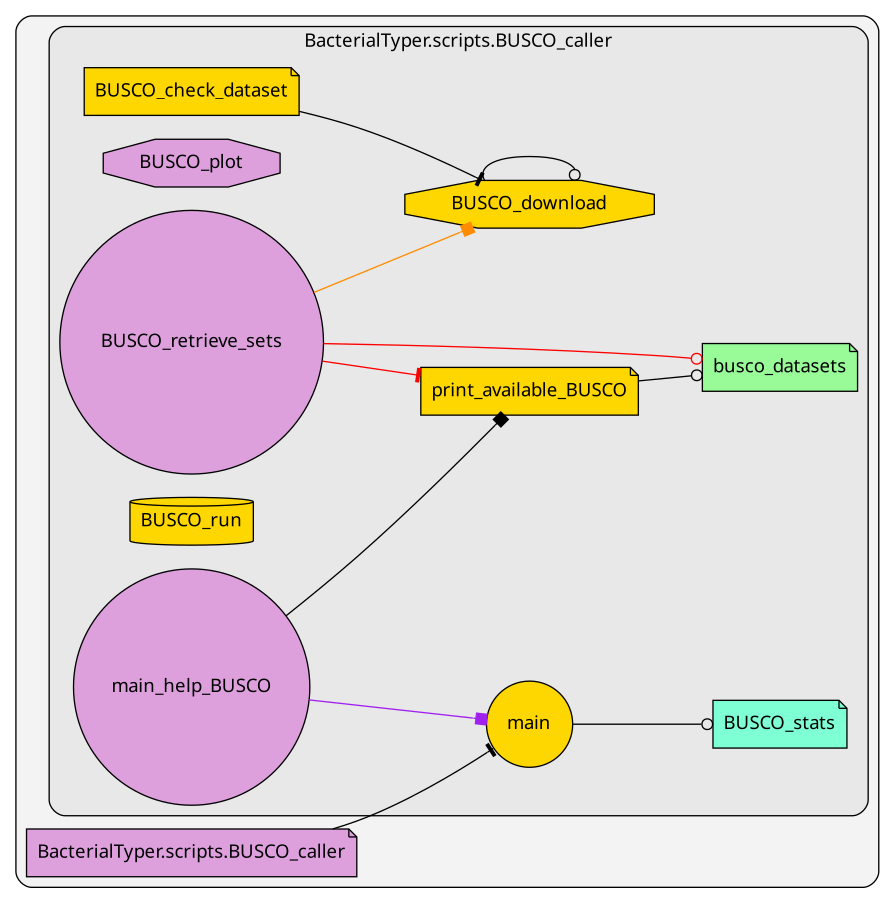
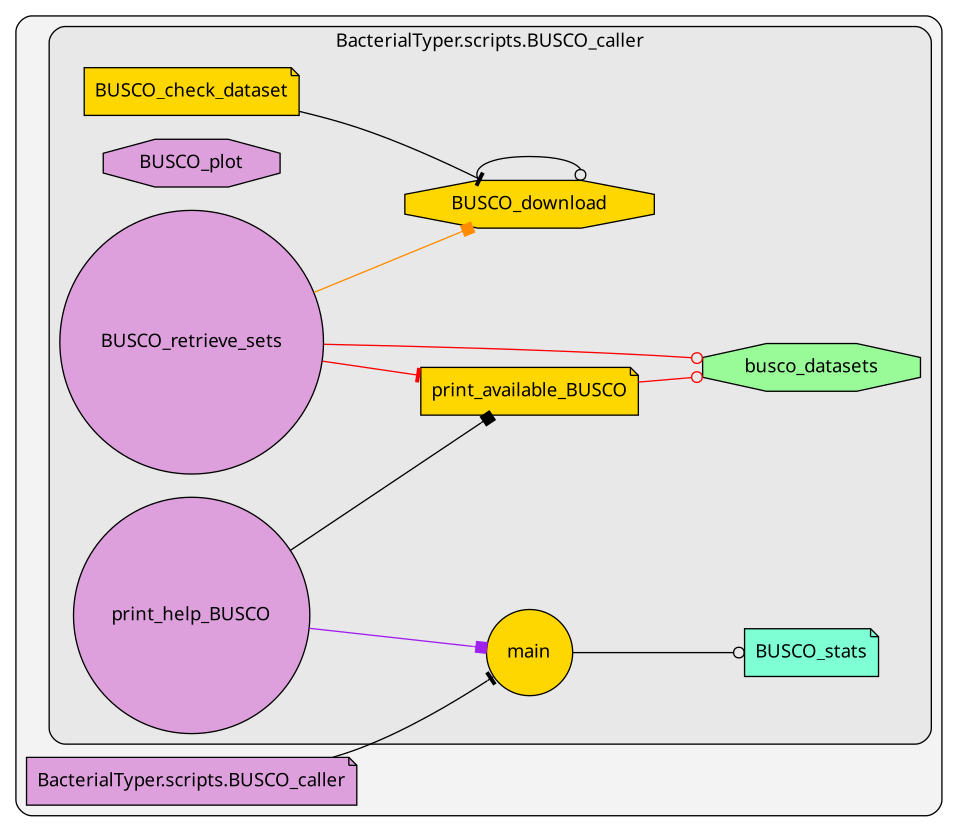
node "busco_datasets": shape note -> octagon
edge "print_available_BUSCO" -> "busco_datasets": color black -> red
node "BUSCO_run": removed
node "main_help_BUSCO": label "main_help_BUSCO" -> "print_help_BUSCO"
